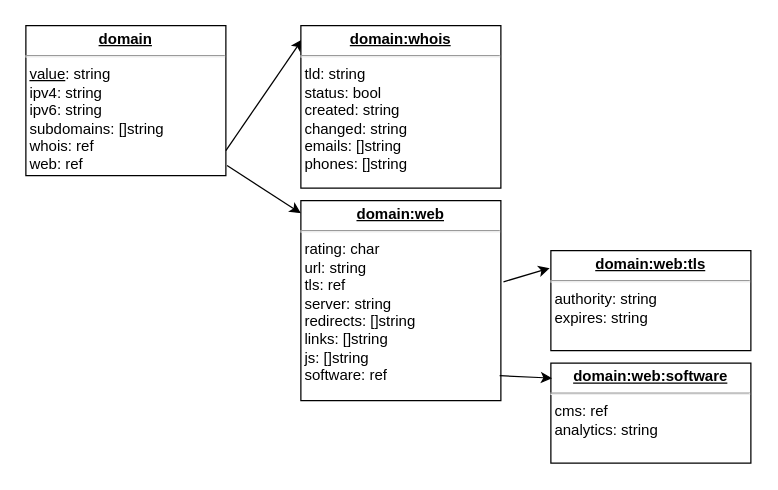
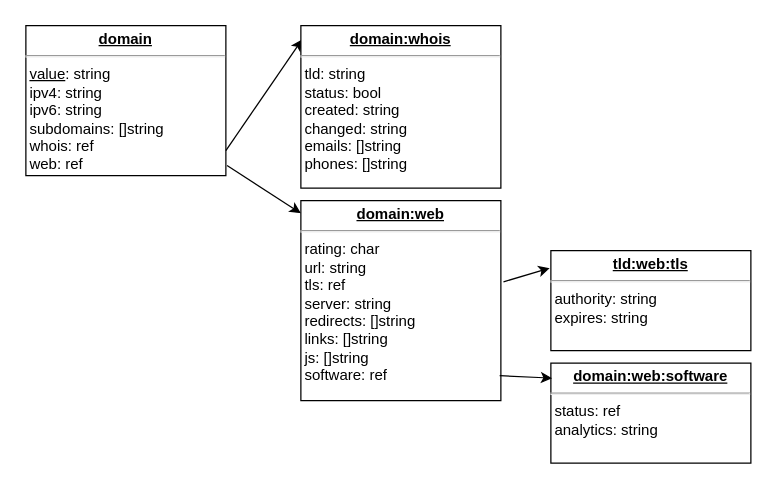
node "domain:web:tls authority: string expires: string": label "domain:web:tls authority: string expires: string" -> "tld:web:tls authority: string expires: string"
node "domain:web:software cms: ref analytics: string": label "domain:web:software cms: ref analytics: string" -> "domain:web:software status: ref analytics: string"
